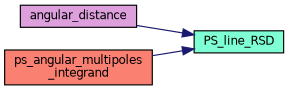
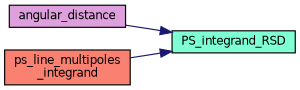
node "PS_line_RSD": label "PS_line_RSD" -> "PS_integrand_RSD"
node "ps_angular_multipoles _integrand": label "ps_angular_multipoles _integrand" -> "ps_line_multipoles _integrand"
